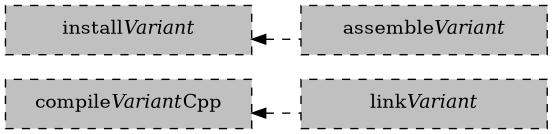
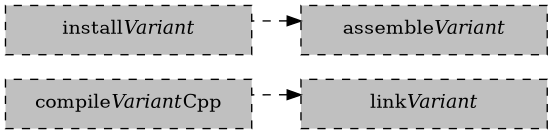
edge "assemble" -> "install": reversed
edge "link" -> "compile": reversed
